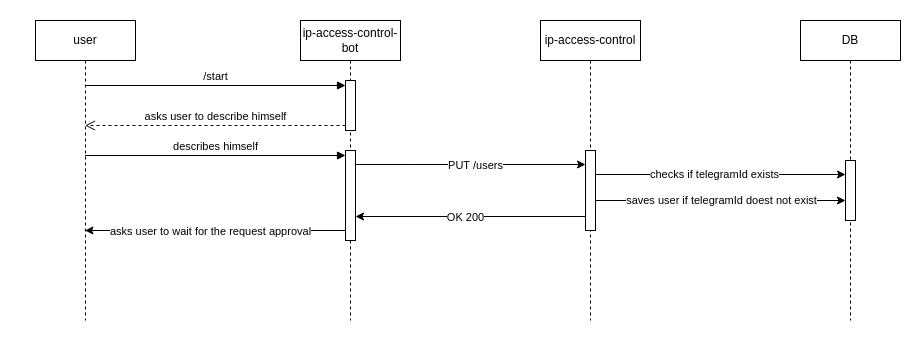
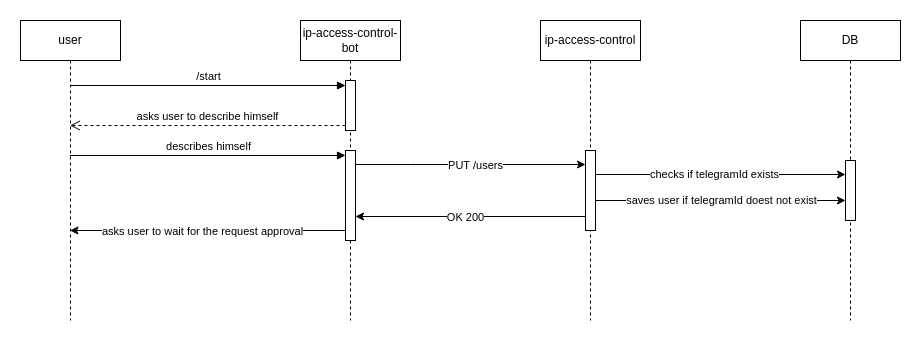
node "user": moved (86, 171) -> (71, 171)
